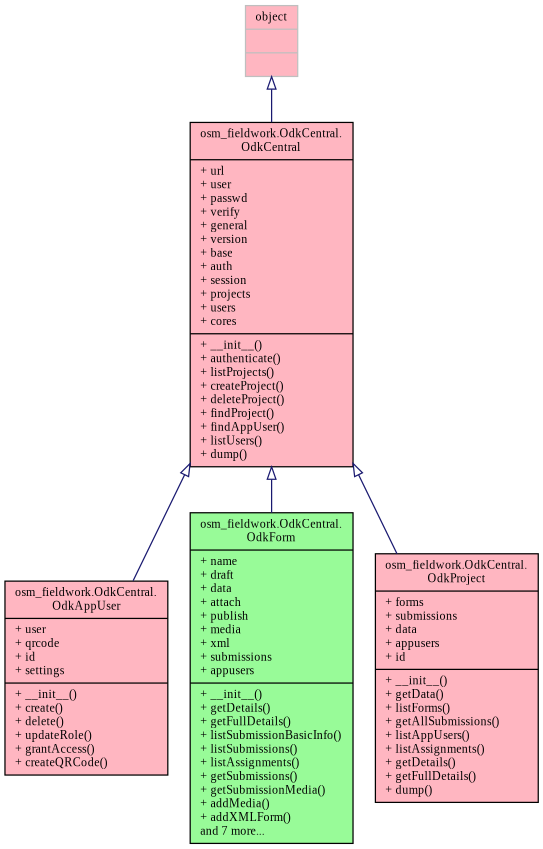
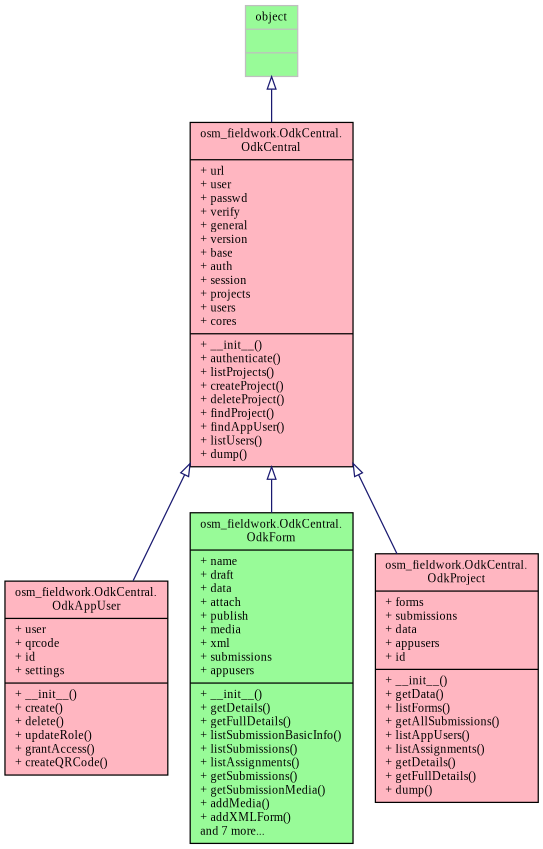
node "object": fillcolor lightpink -> palegreen
